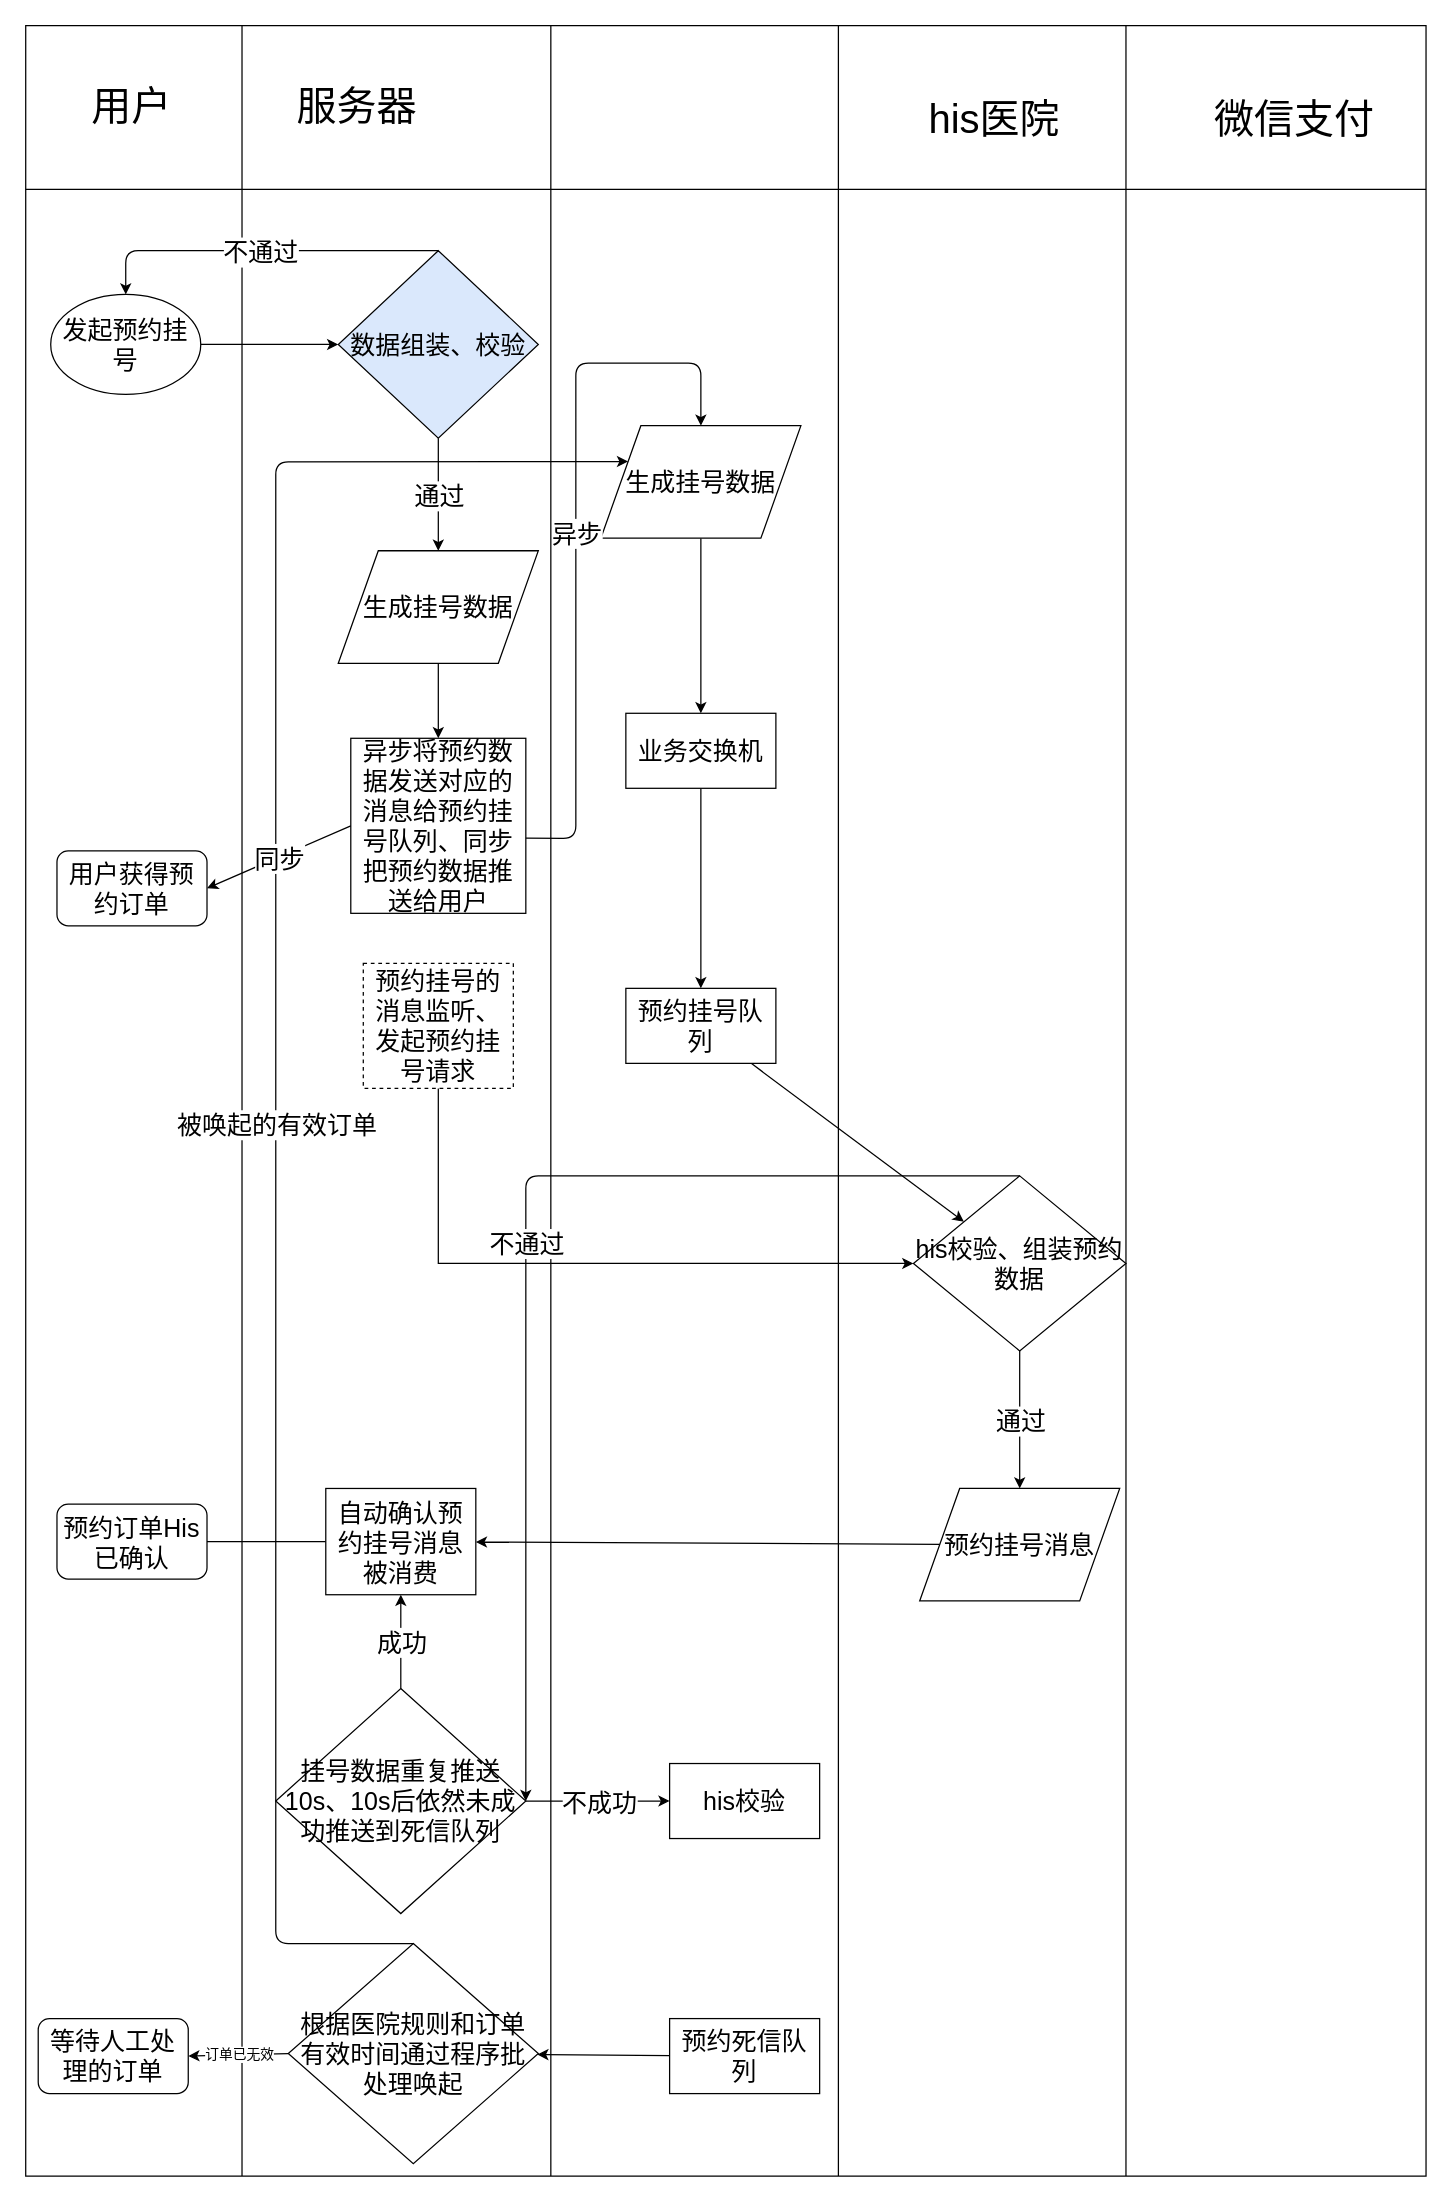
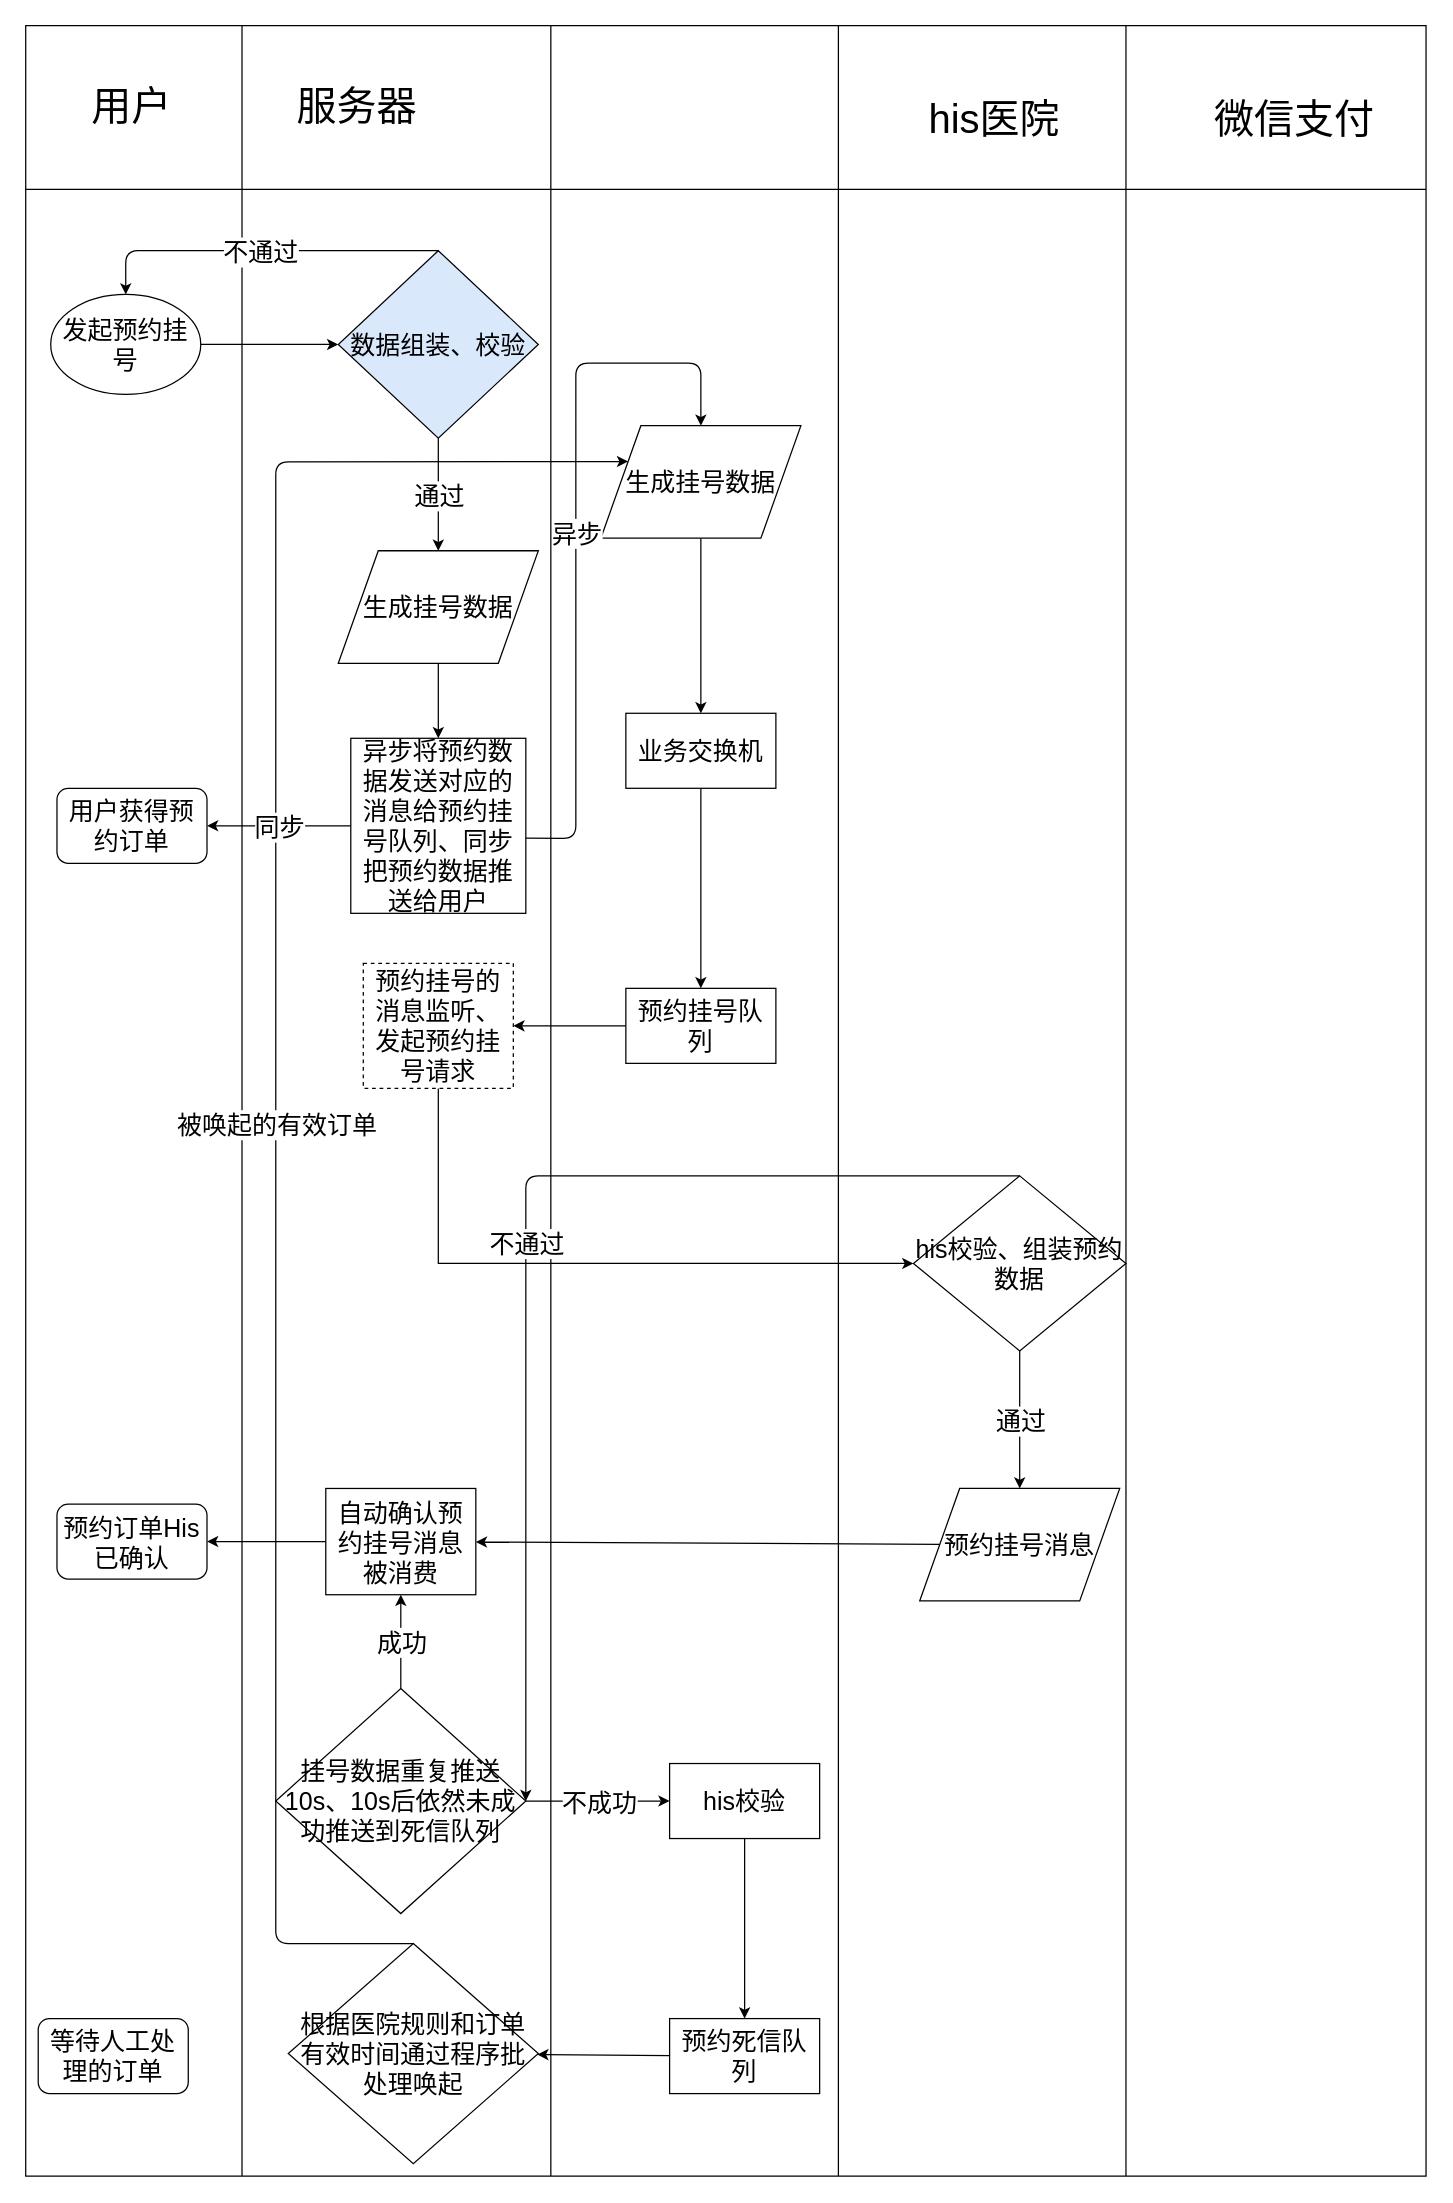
node "用户获得预约订单": moved (132, 888) -> (132, 826)
edge "预约挂号队列" -> "his校验、组装预约数据": now "预约挂号队列" -> "预约挂号的消息监听、发起预约挂号请求"
edge "预约订单His已确认" -- "自动确认预约挂号消息被消费": arrowhead none -> classic
edge "his校验" -> "预约死信队列": added
edge "根据医院规则和订单有效时间通过程序批处理唤起" -> "等待人工处理的订单": removed, label "订单已无效"
